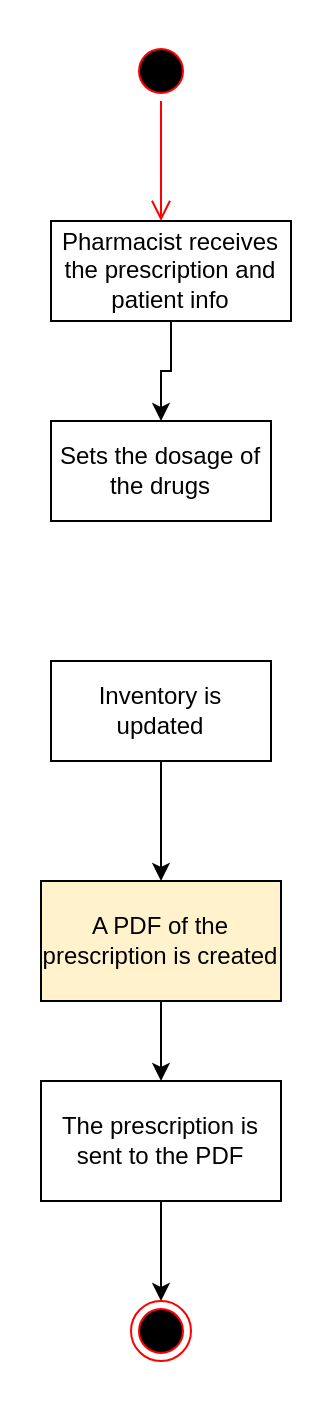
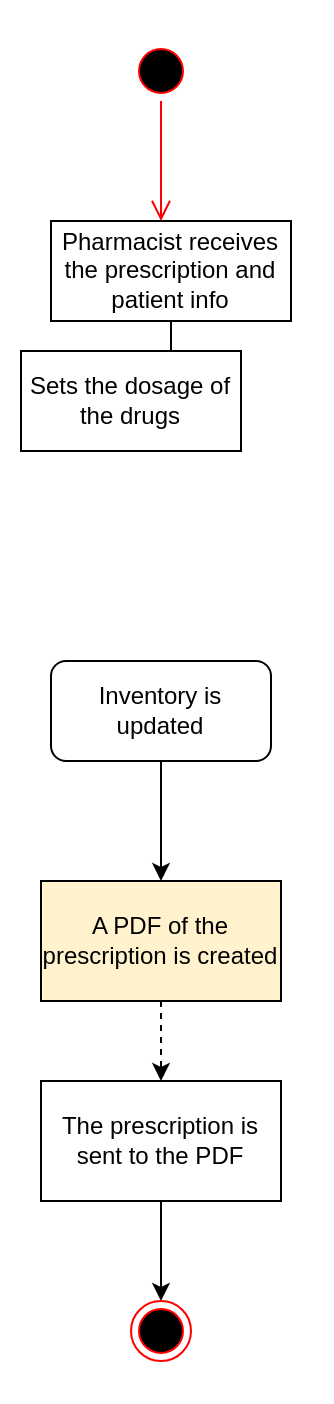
node "Sets the dosage of the drugs": moved (161, 471) -> (131, 401)
node "Inventory is updated": shape rectangle -> rounded rectangle
edge "A PDF of the prescription is created" -> "The prescription is sent to the PDF": style solid -> dashed
